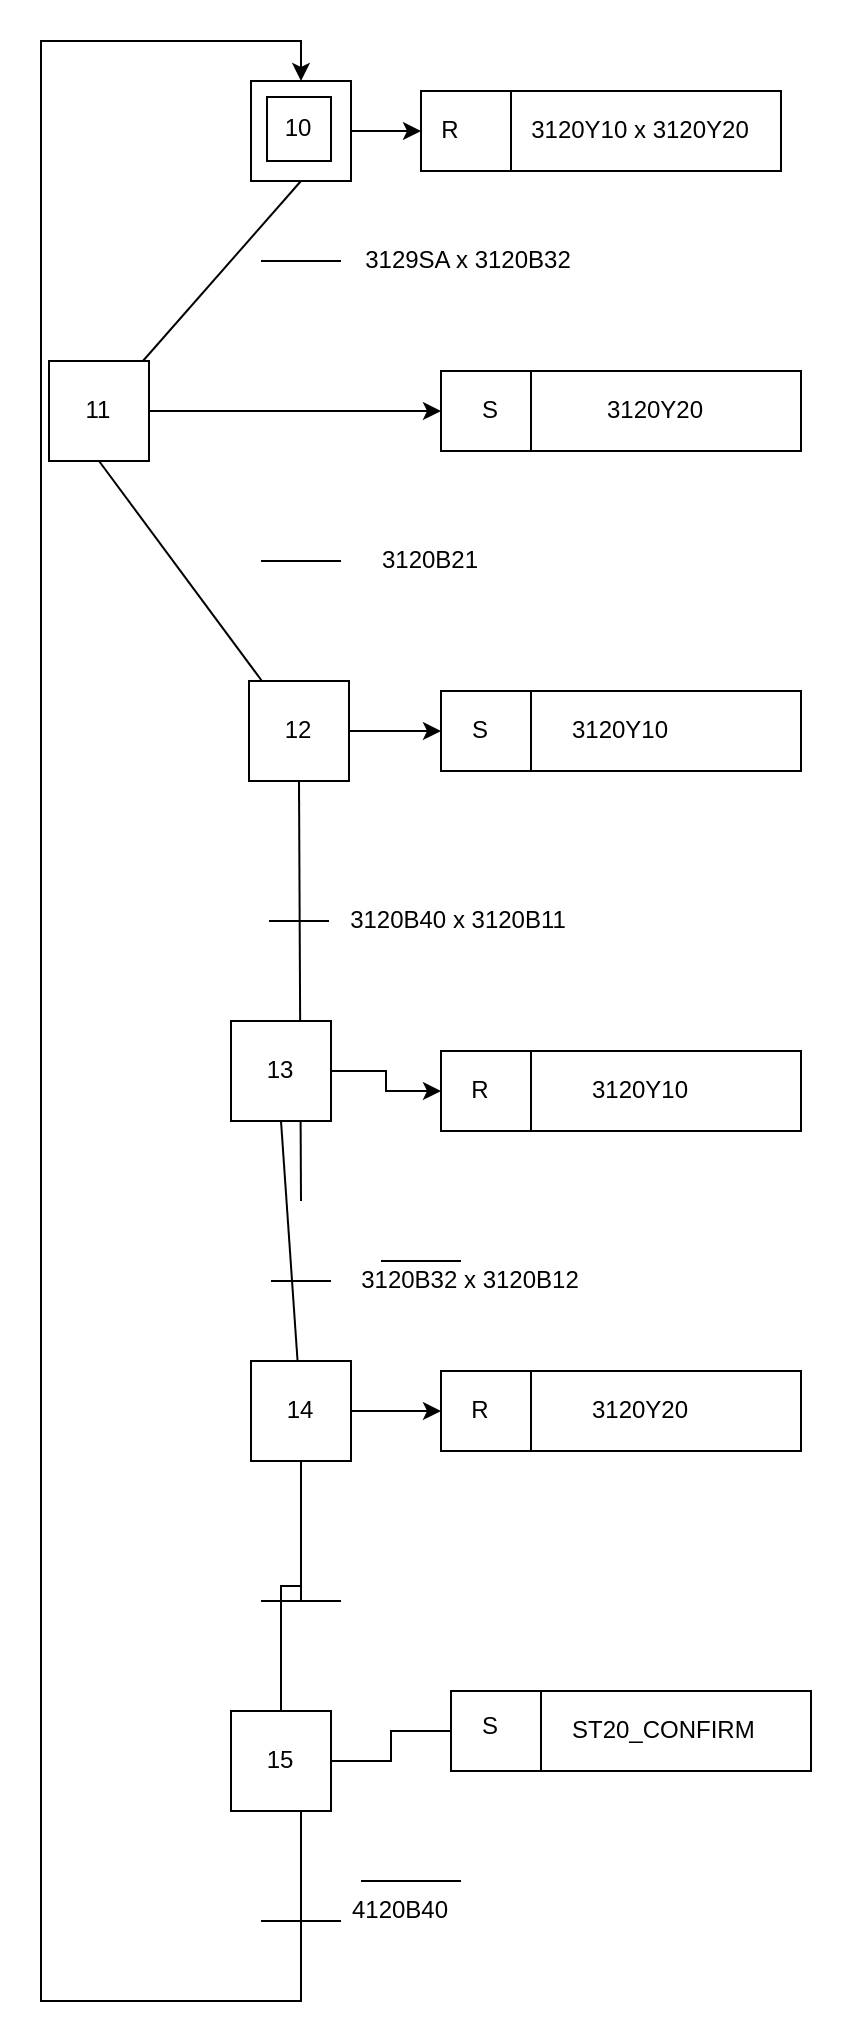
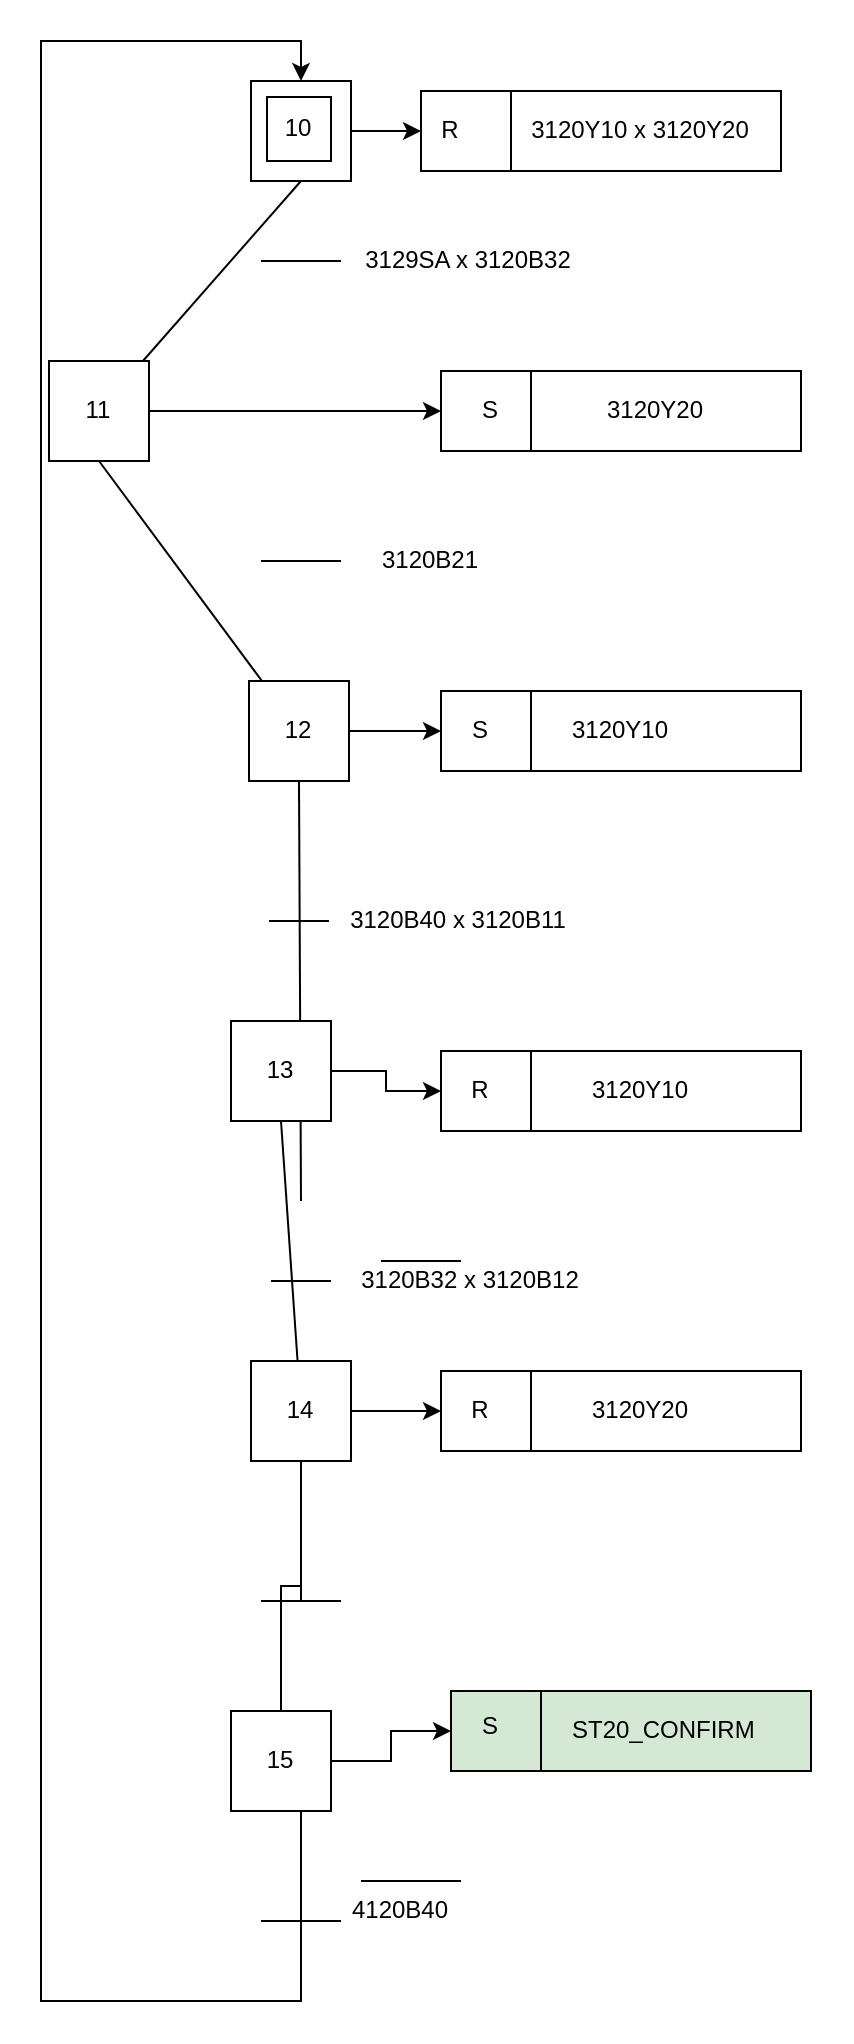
edge "ST20_CONFIRM" -- "15": arrowhead none -> classic
node "ST20_CONFIRM": fillcolor #ffffff -> #d5e8d4
